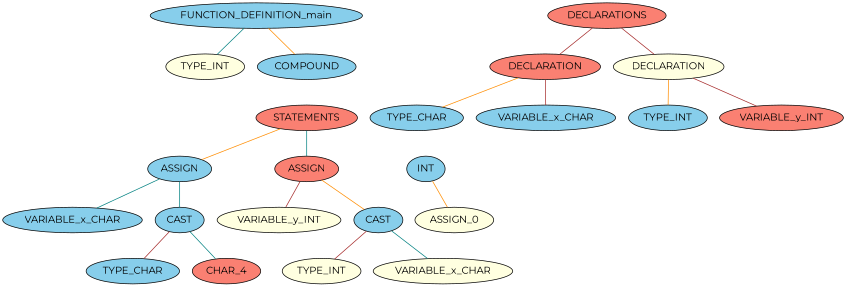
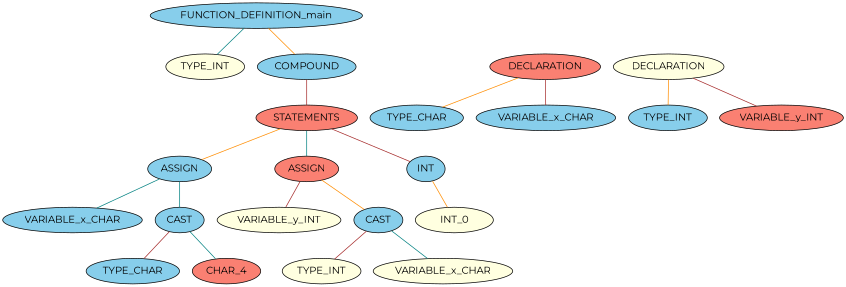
node "DECLARATIONS": removed
edge "COMPOUND" -- "STATEMENTS": added
edge "STATEMENTS" -- "INT": added
node "ASSIGN_0": label "ASSIGN_0" -> "INT_0"
